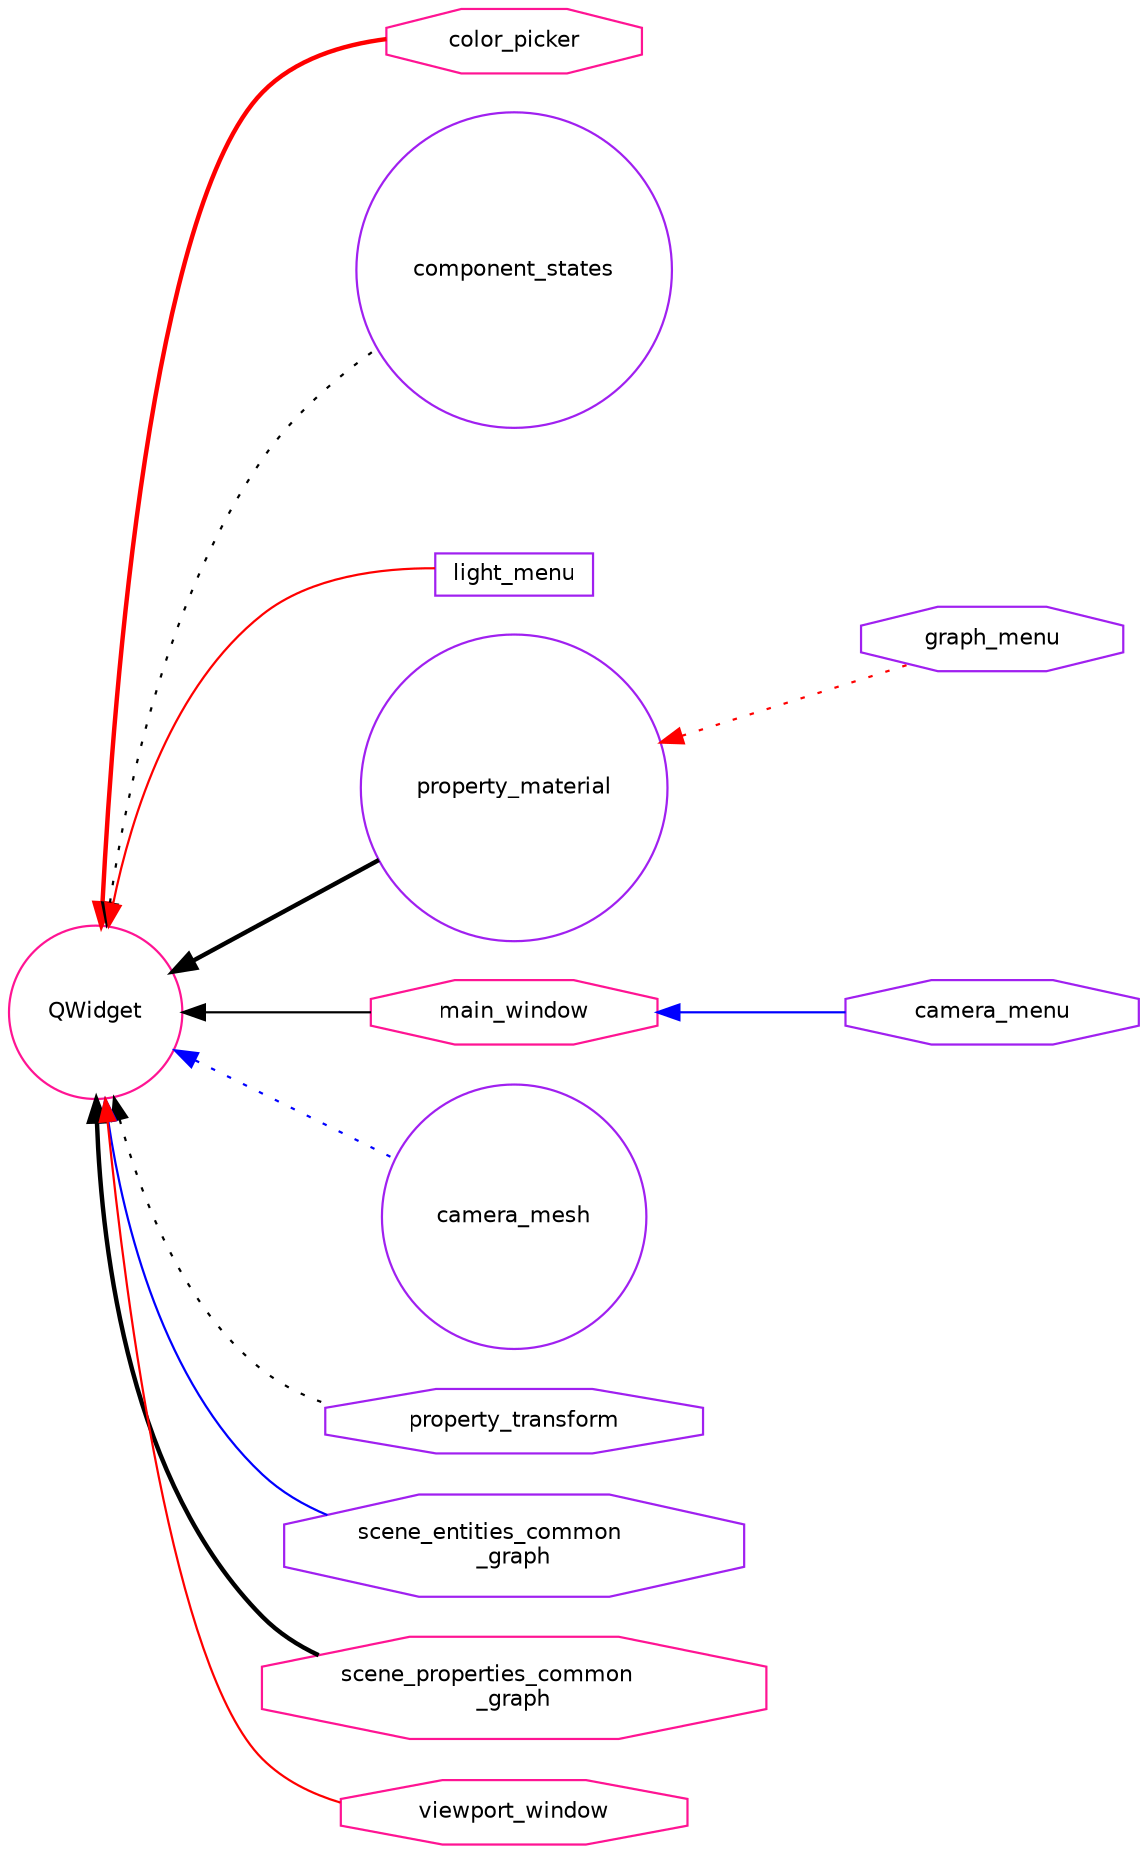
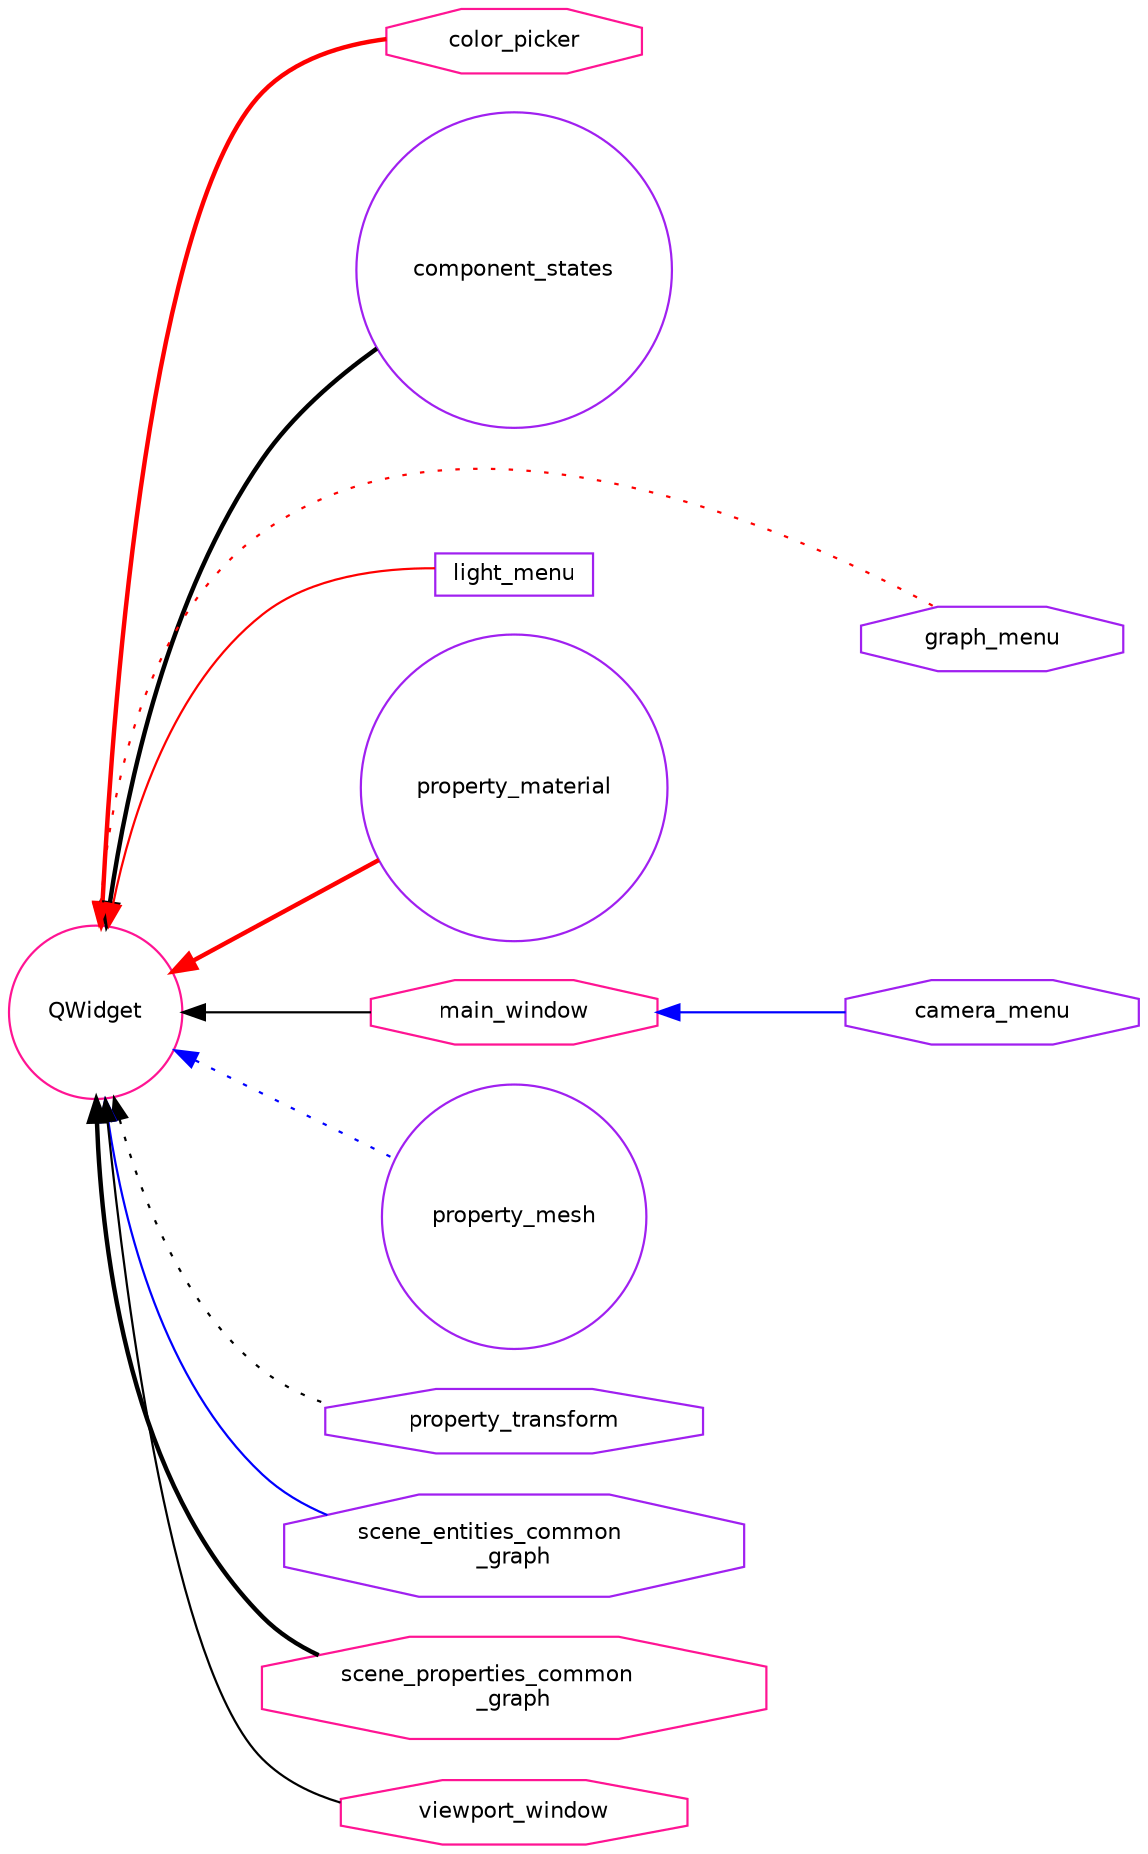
edge "component_states" -> "QWidget": style dotted -> bold
edge "graph_menu" -> "property_material": now "graph_menu" -> "QWidget"
edge "property_material" -> "QWidget": color black -> red
node "camera_mesh": label "camera_mesh" -> "property_mesh"
edge "viewport_window" -> "QWidget": color red -> black
